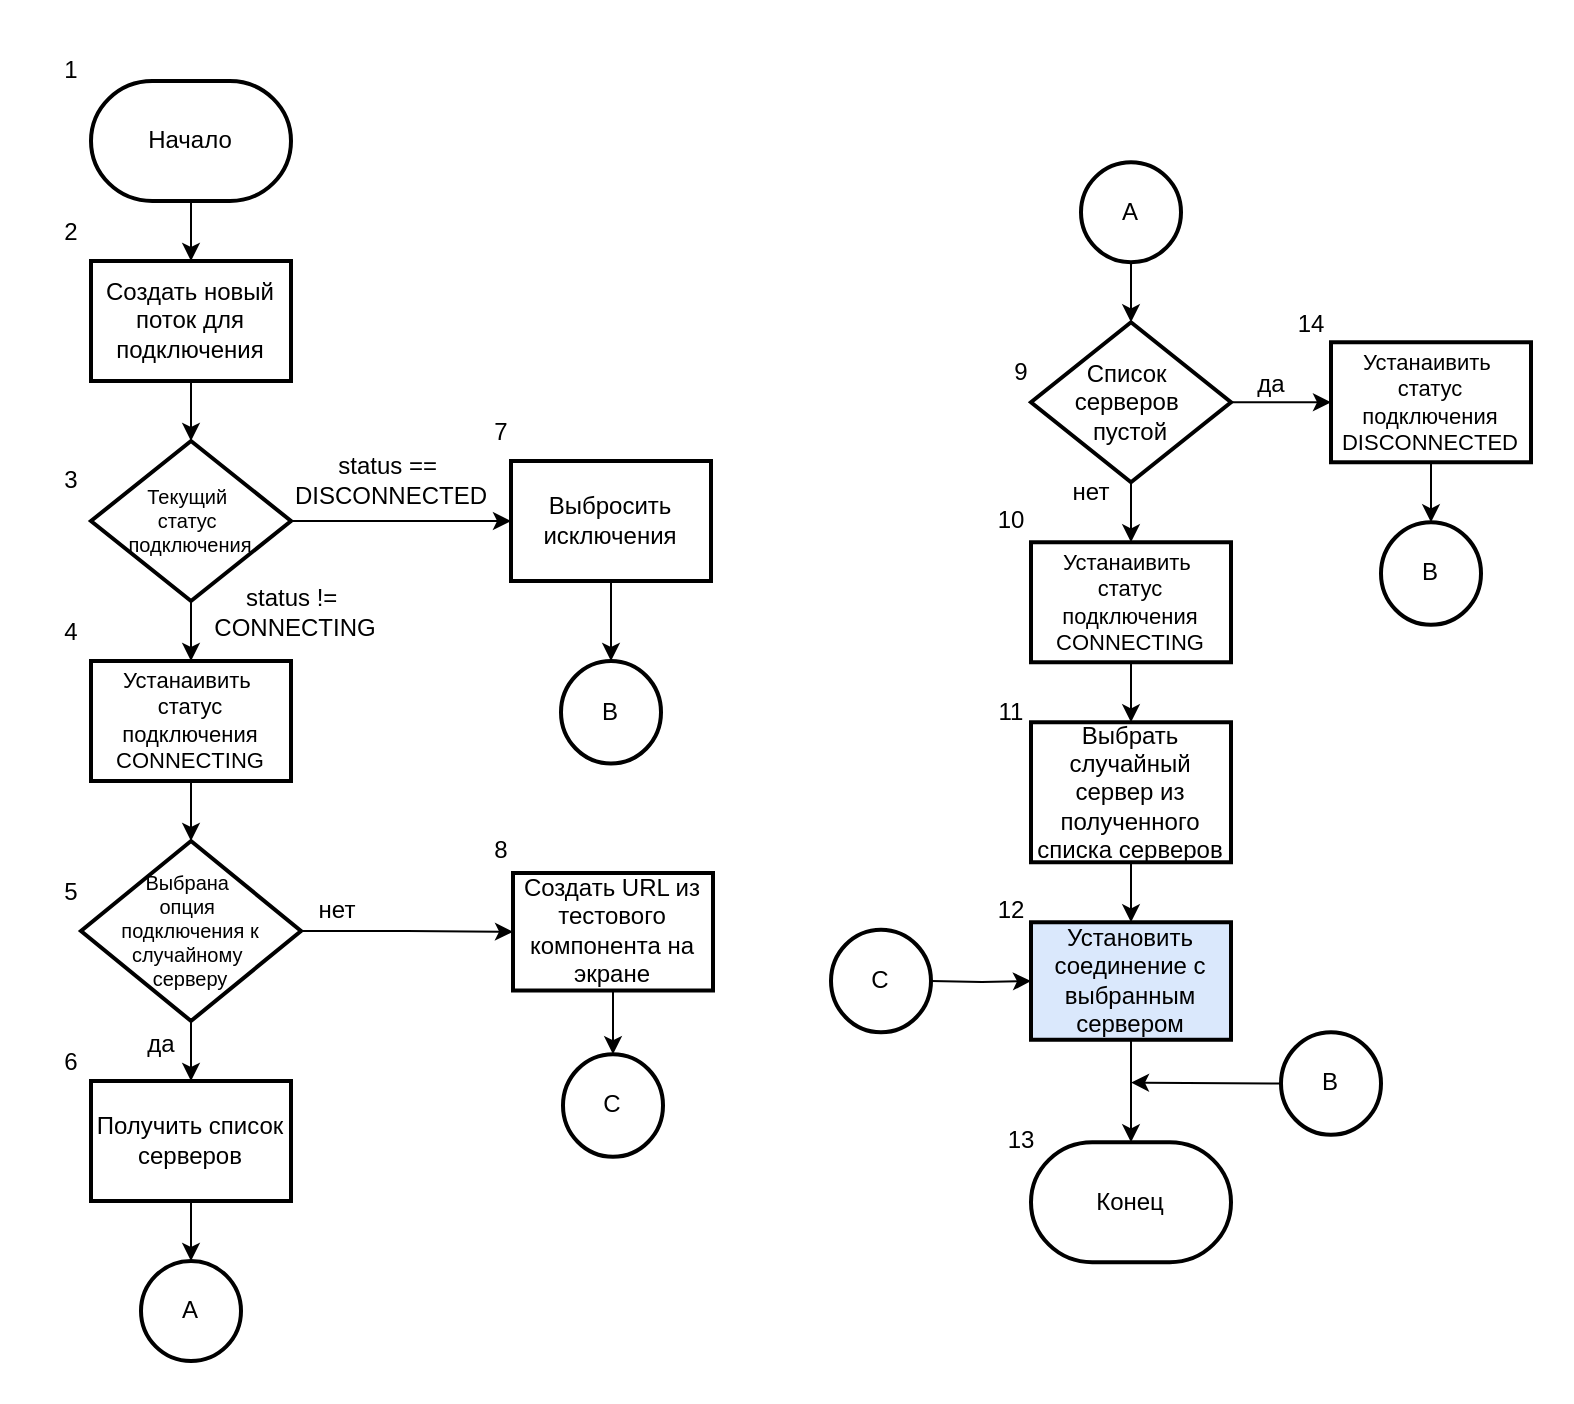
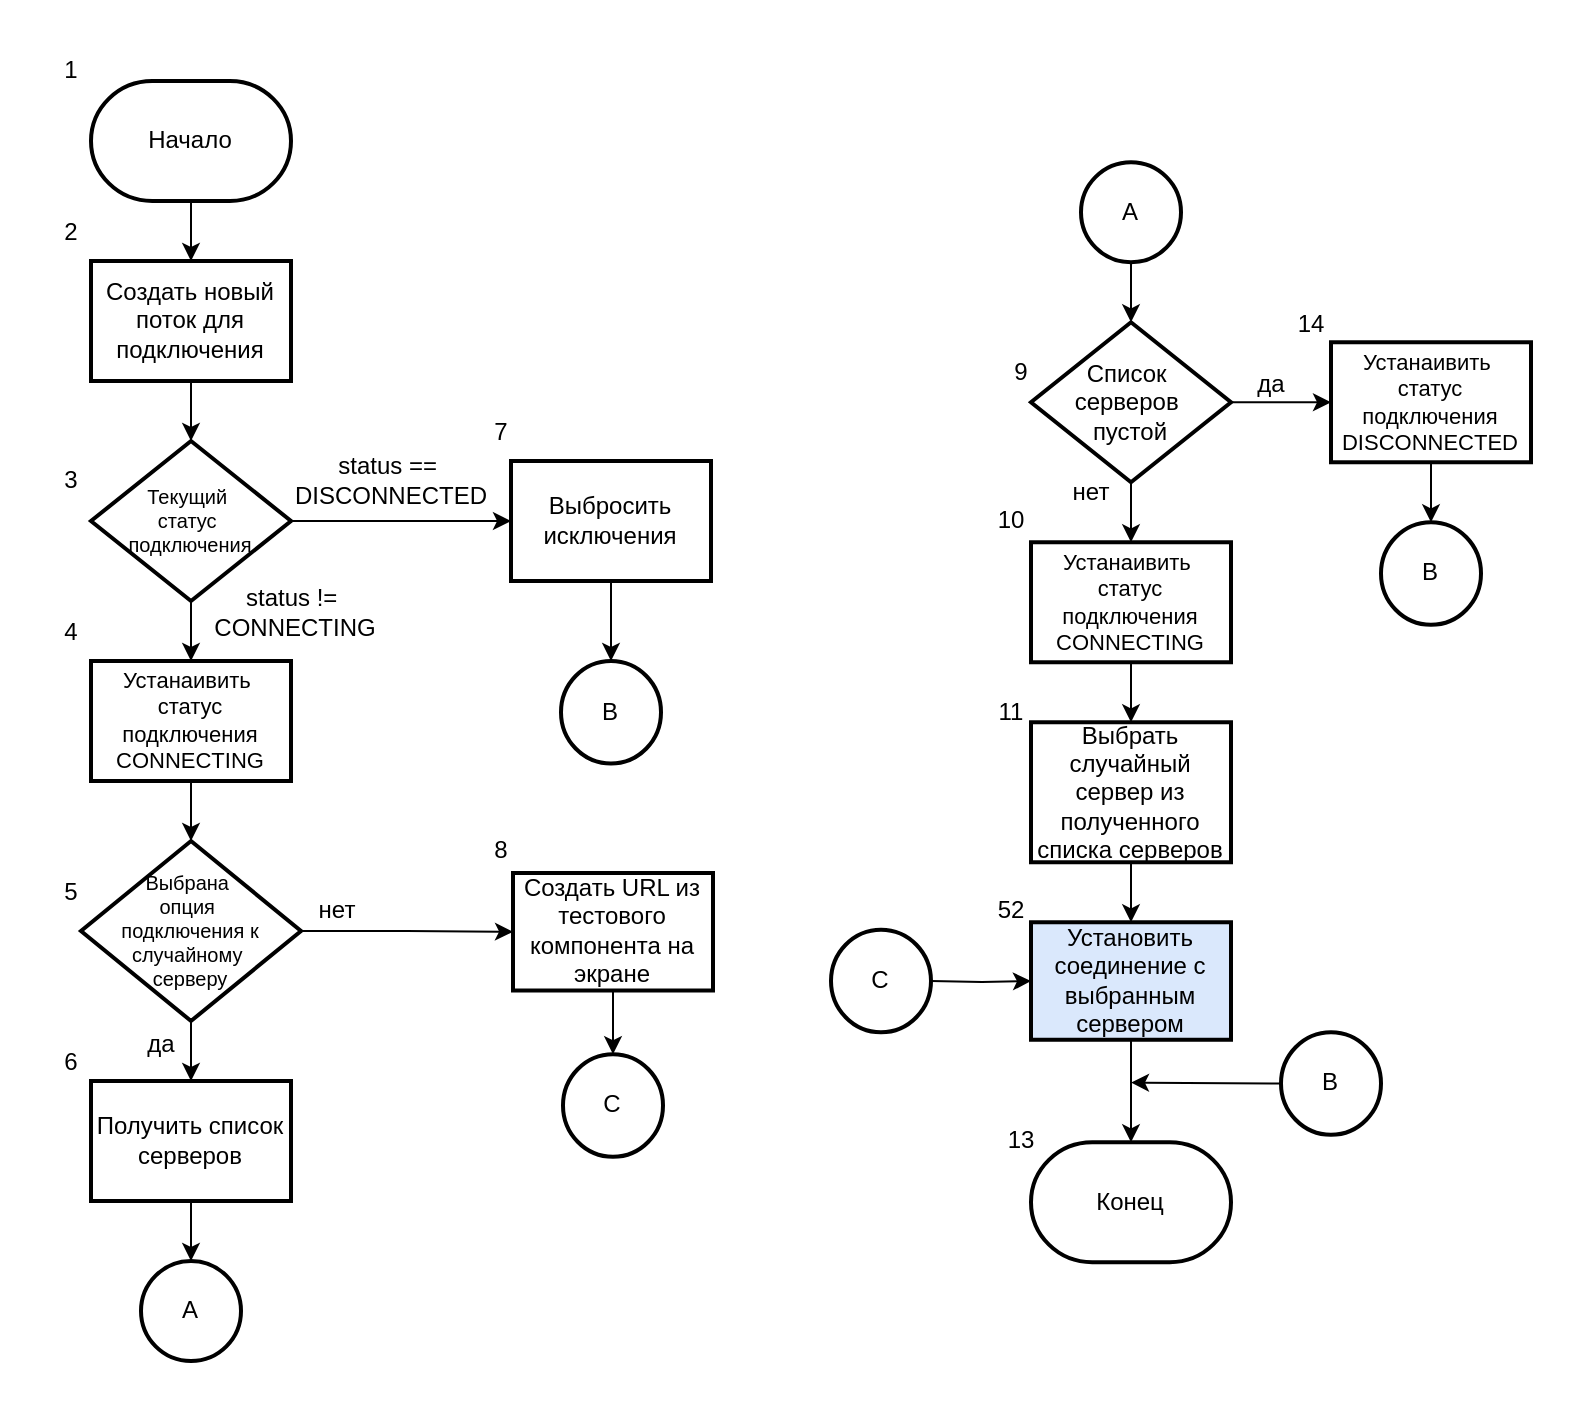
node "12": label "12" -> "52"
